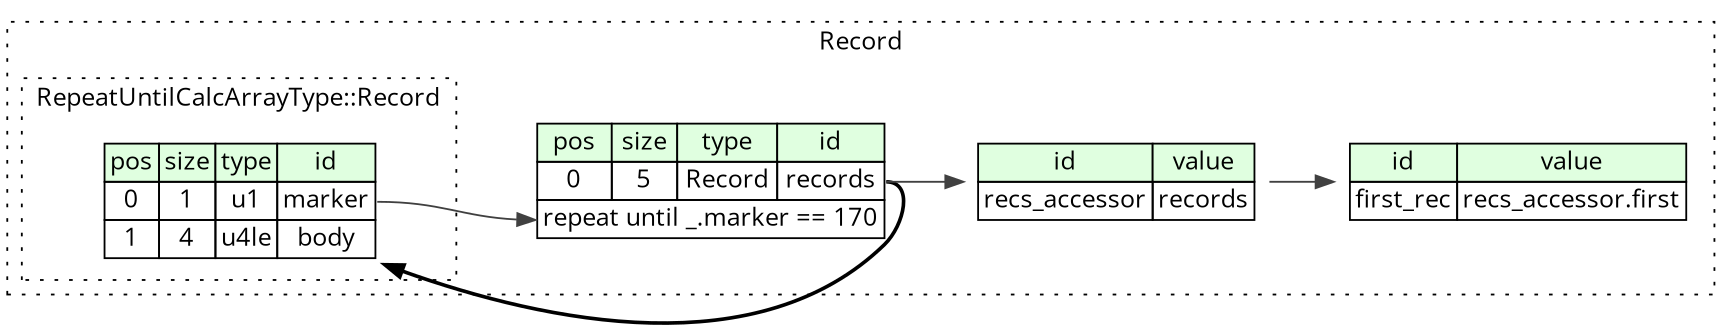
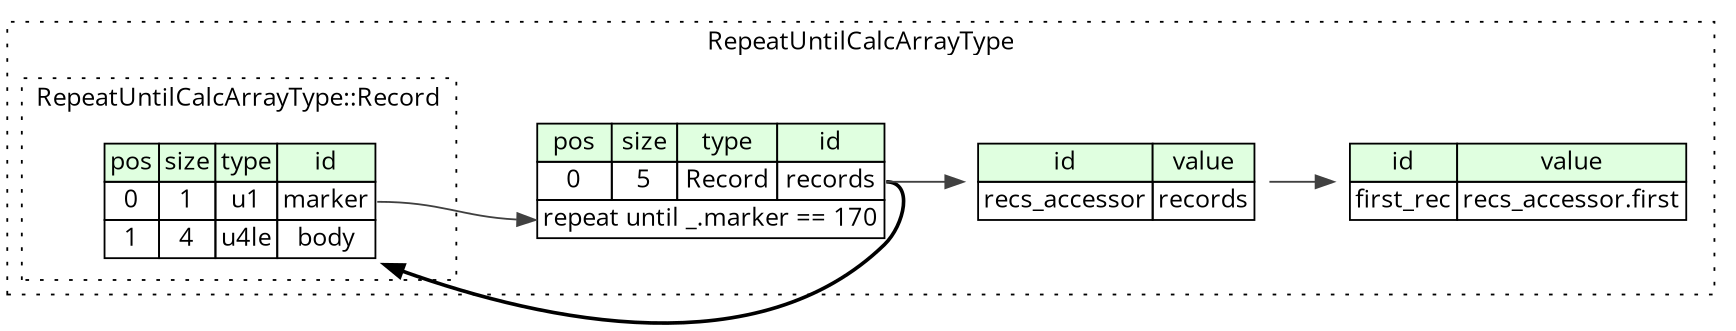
cluster "Record": label "Record" -> "RepeatUntilCalcArrayType"
